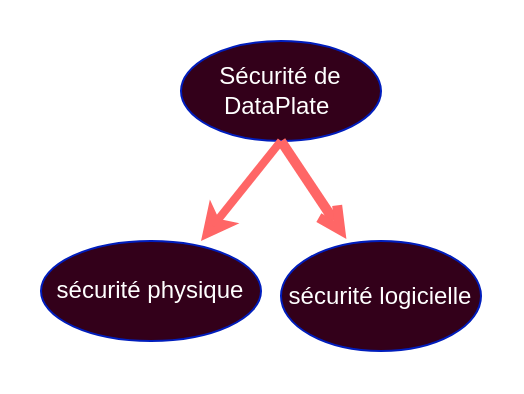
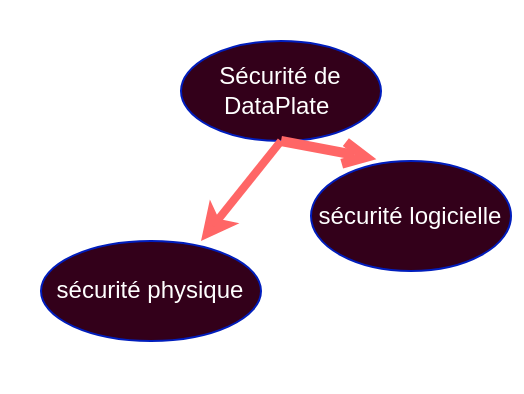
node "sécurité logicielle": moved (381, 296) -> (411, 216)
